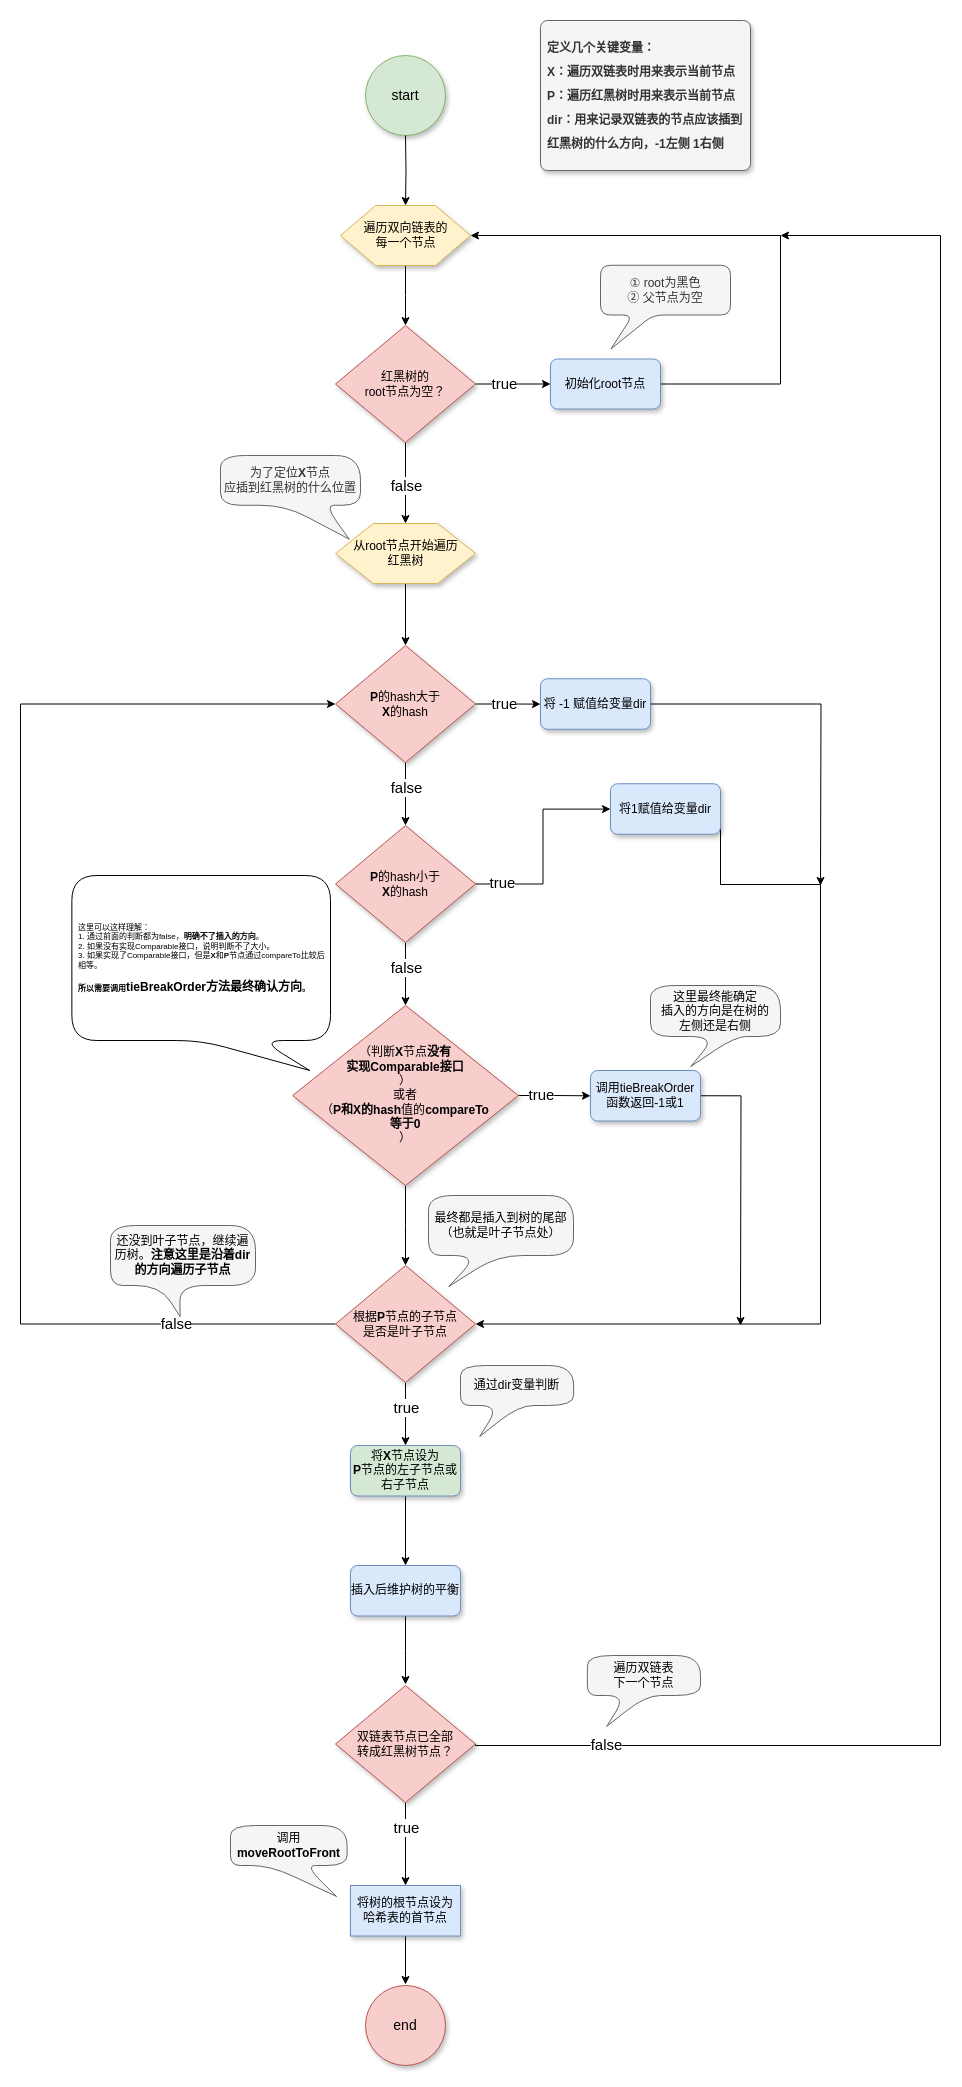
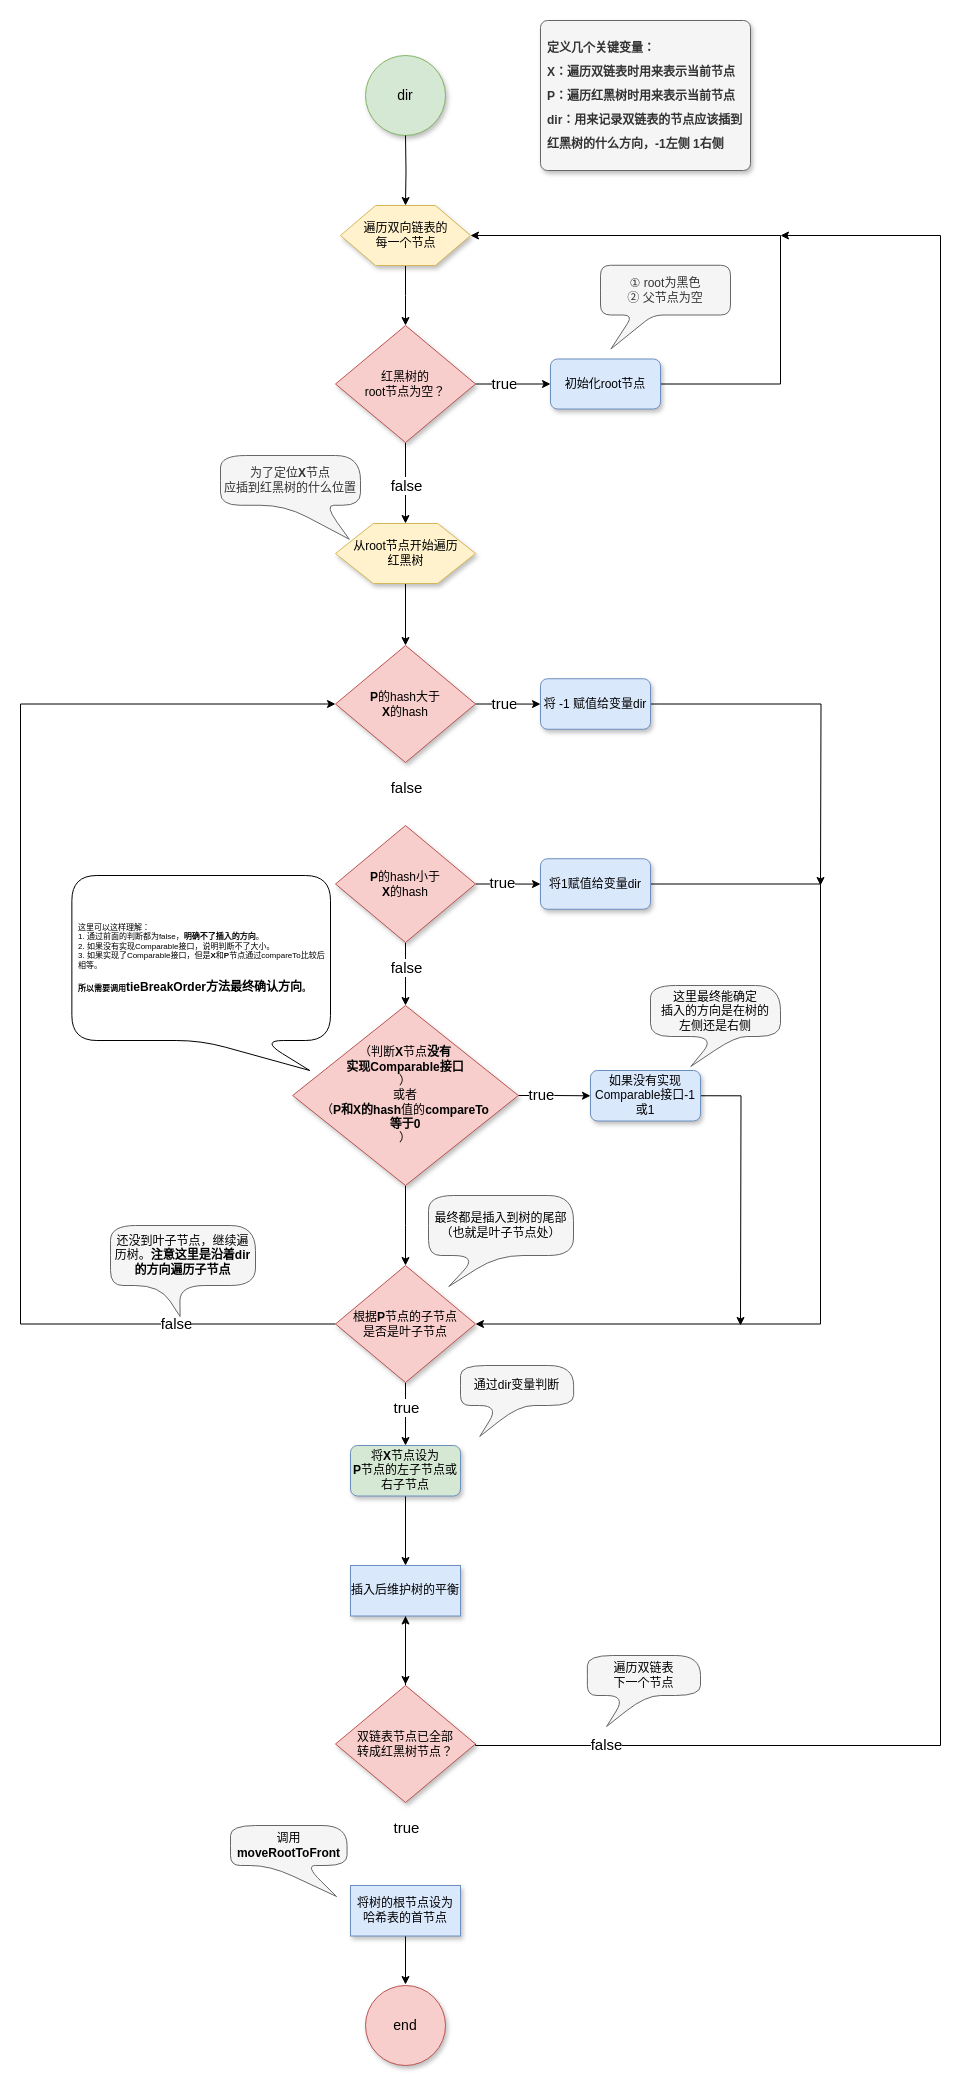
node "start": label "start" -> "dir"
edge "P的hash大于 X的hash" -> "P的hash小于 X的hash": removed
node "将1赋值给变量dir": moved (666, 809) -> (596, 884)
node "调用tieBreakOrder函数返回-1或1": label "调用tieBreakOrder函数返回-1或1" -> "如果没有实现Comparable接口-1或1"
node "插入后维护树的平衡": shape rounded rectangle -> rectangle
edge "双链表节点已全部 转成红黑树节点？" -> "将树的根节点设为 哈希表的首节点": now "双链表节点已全部 转成红黑树节点？" -> "插入后维护树的平衡"
